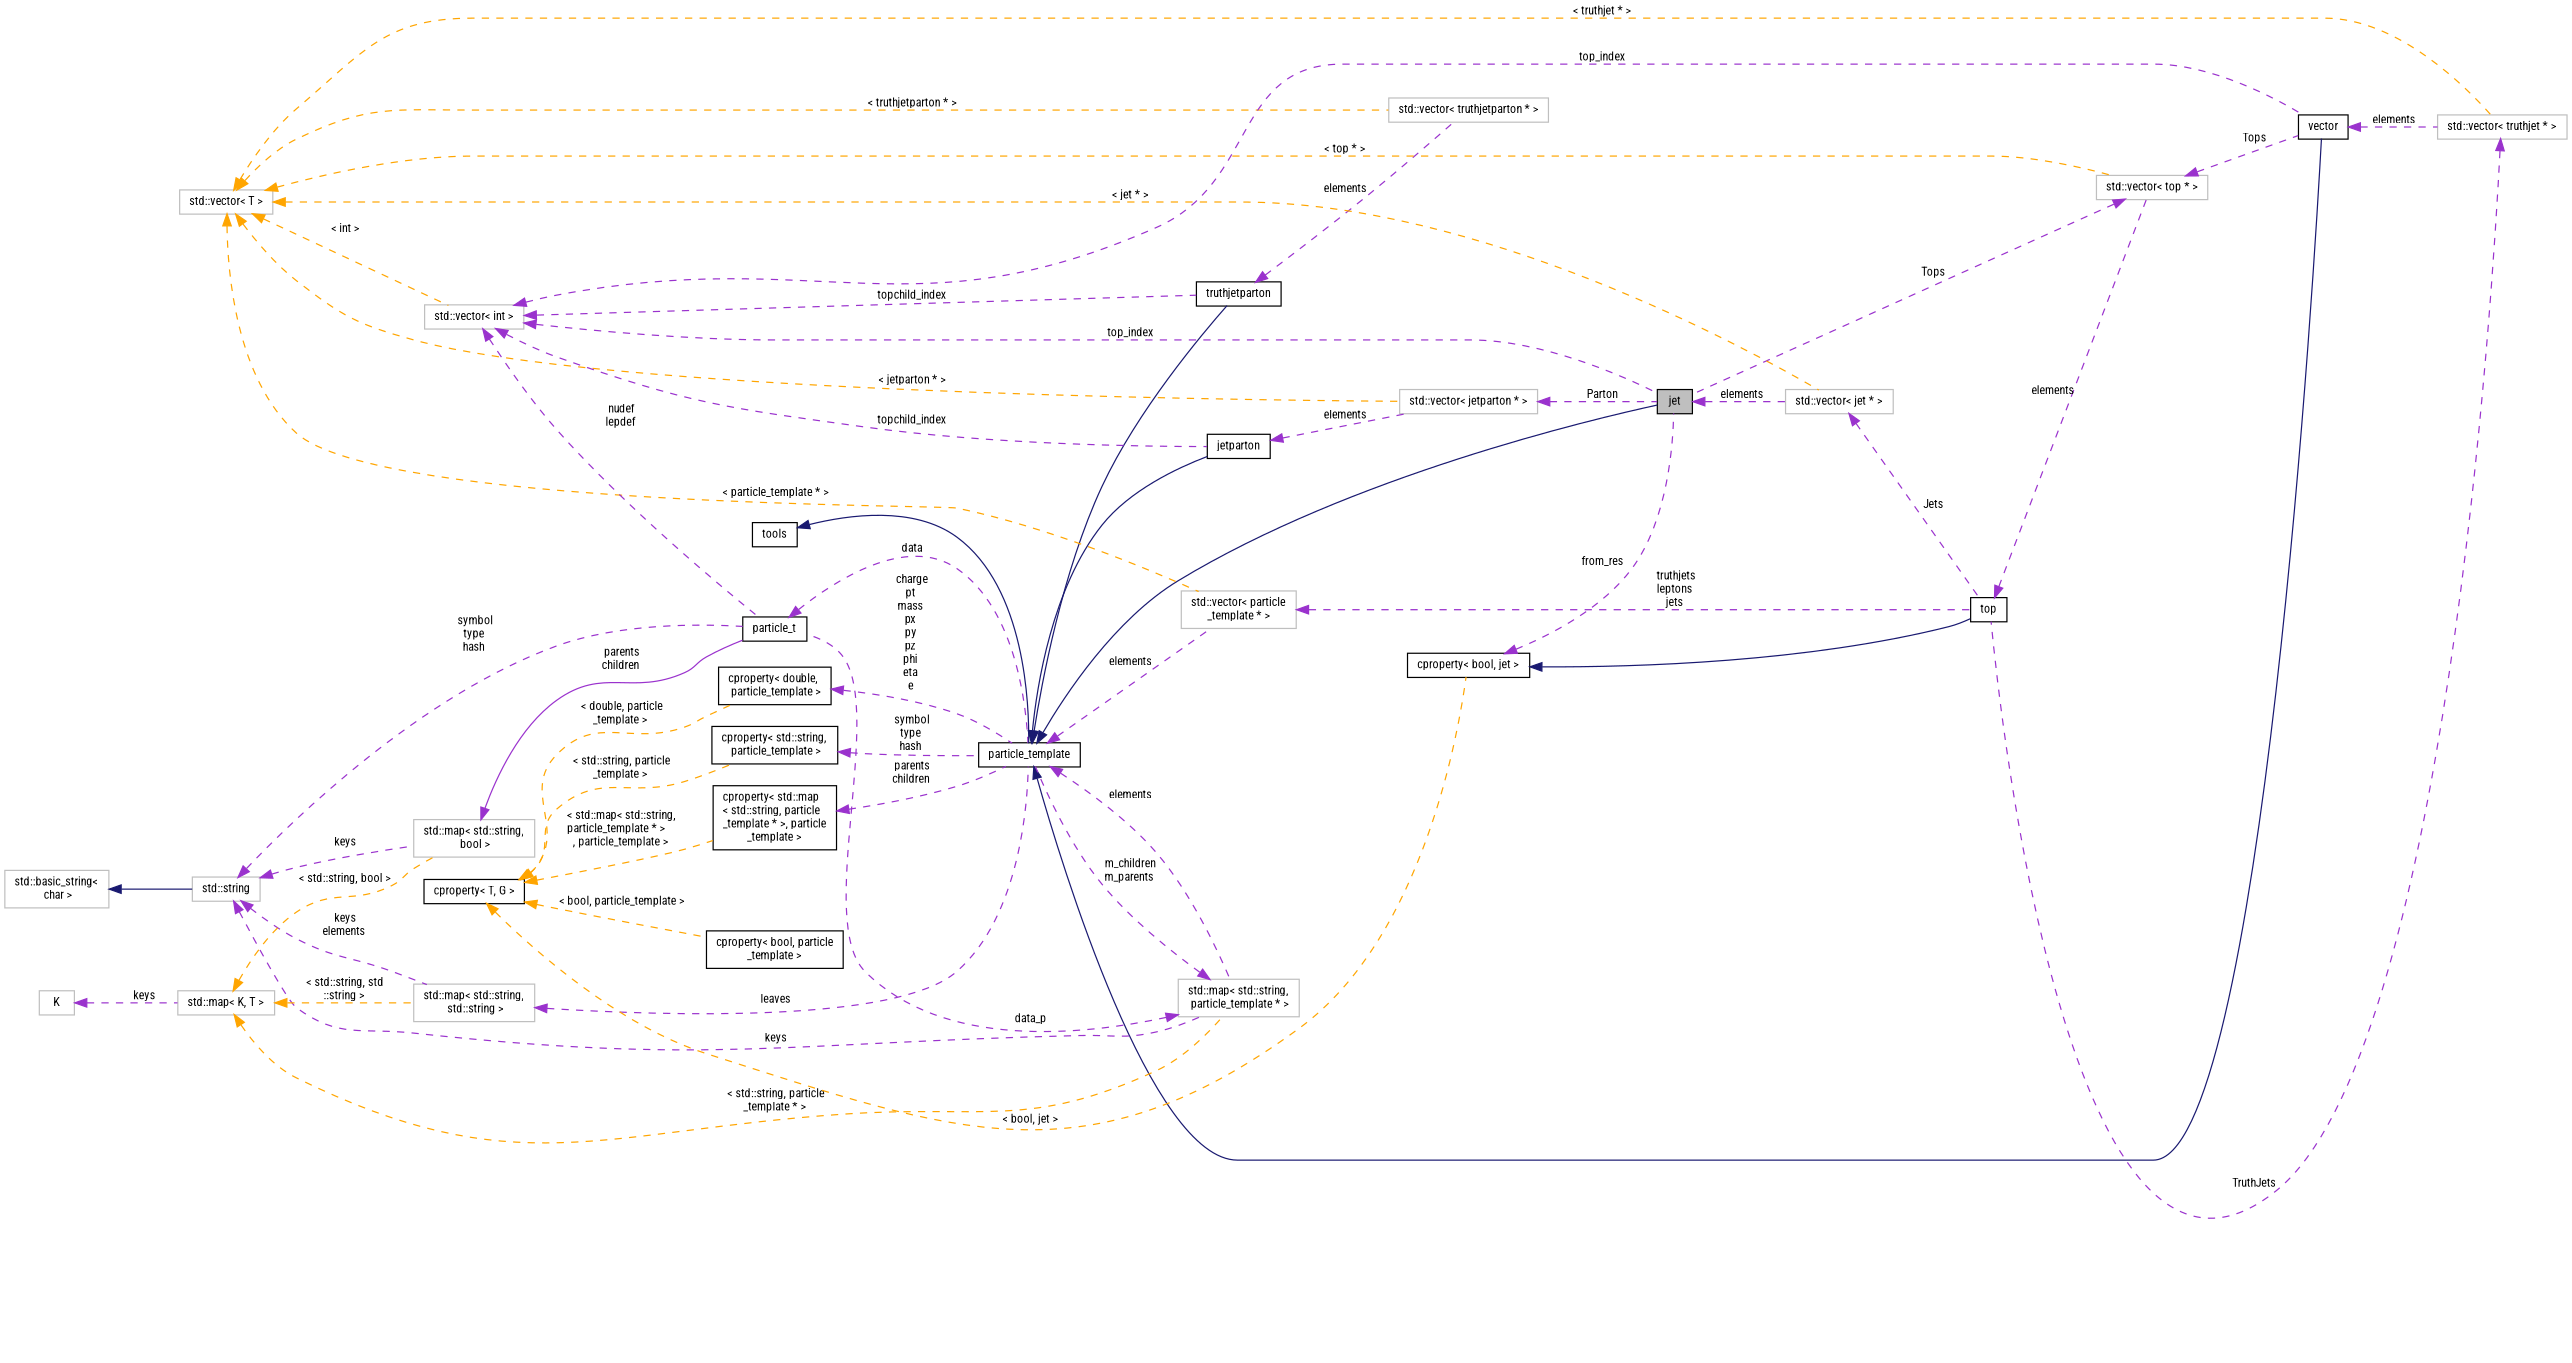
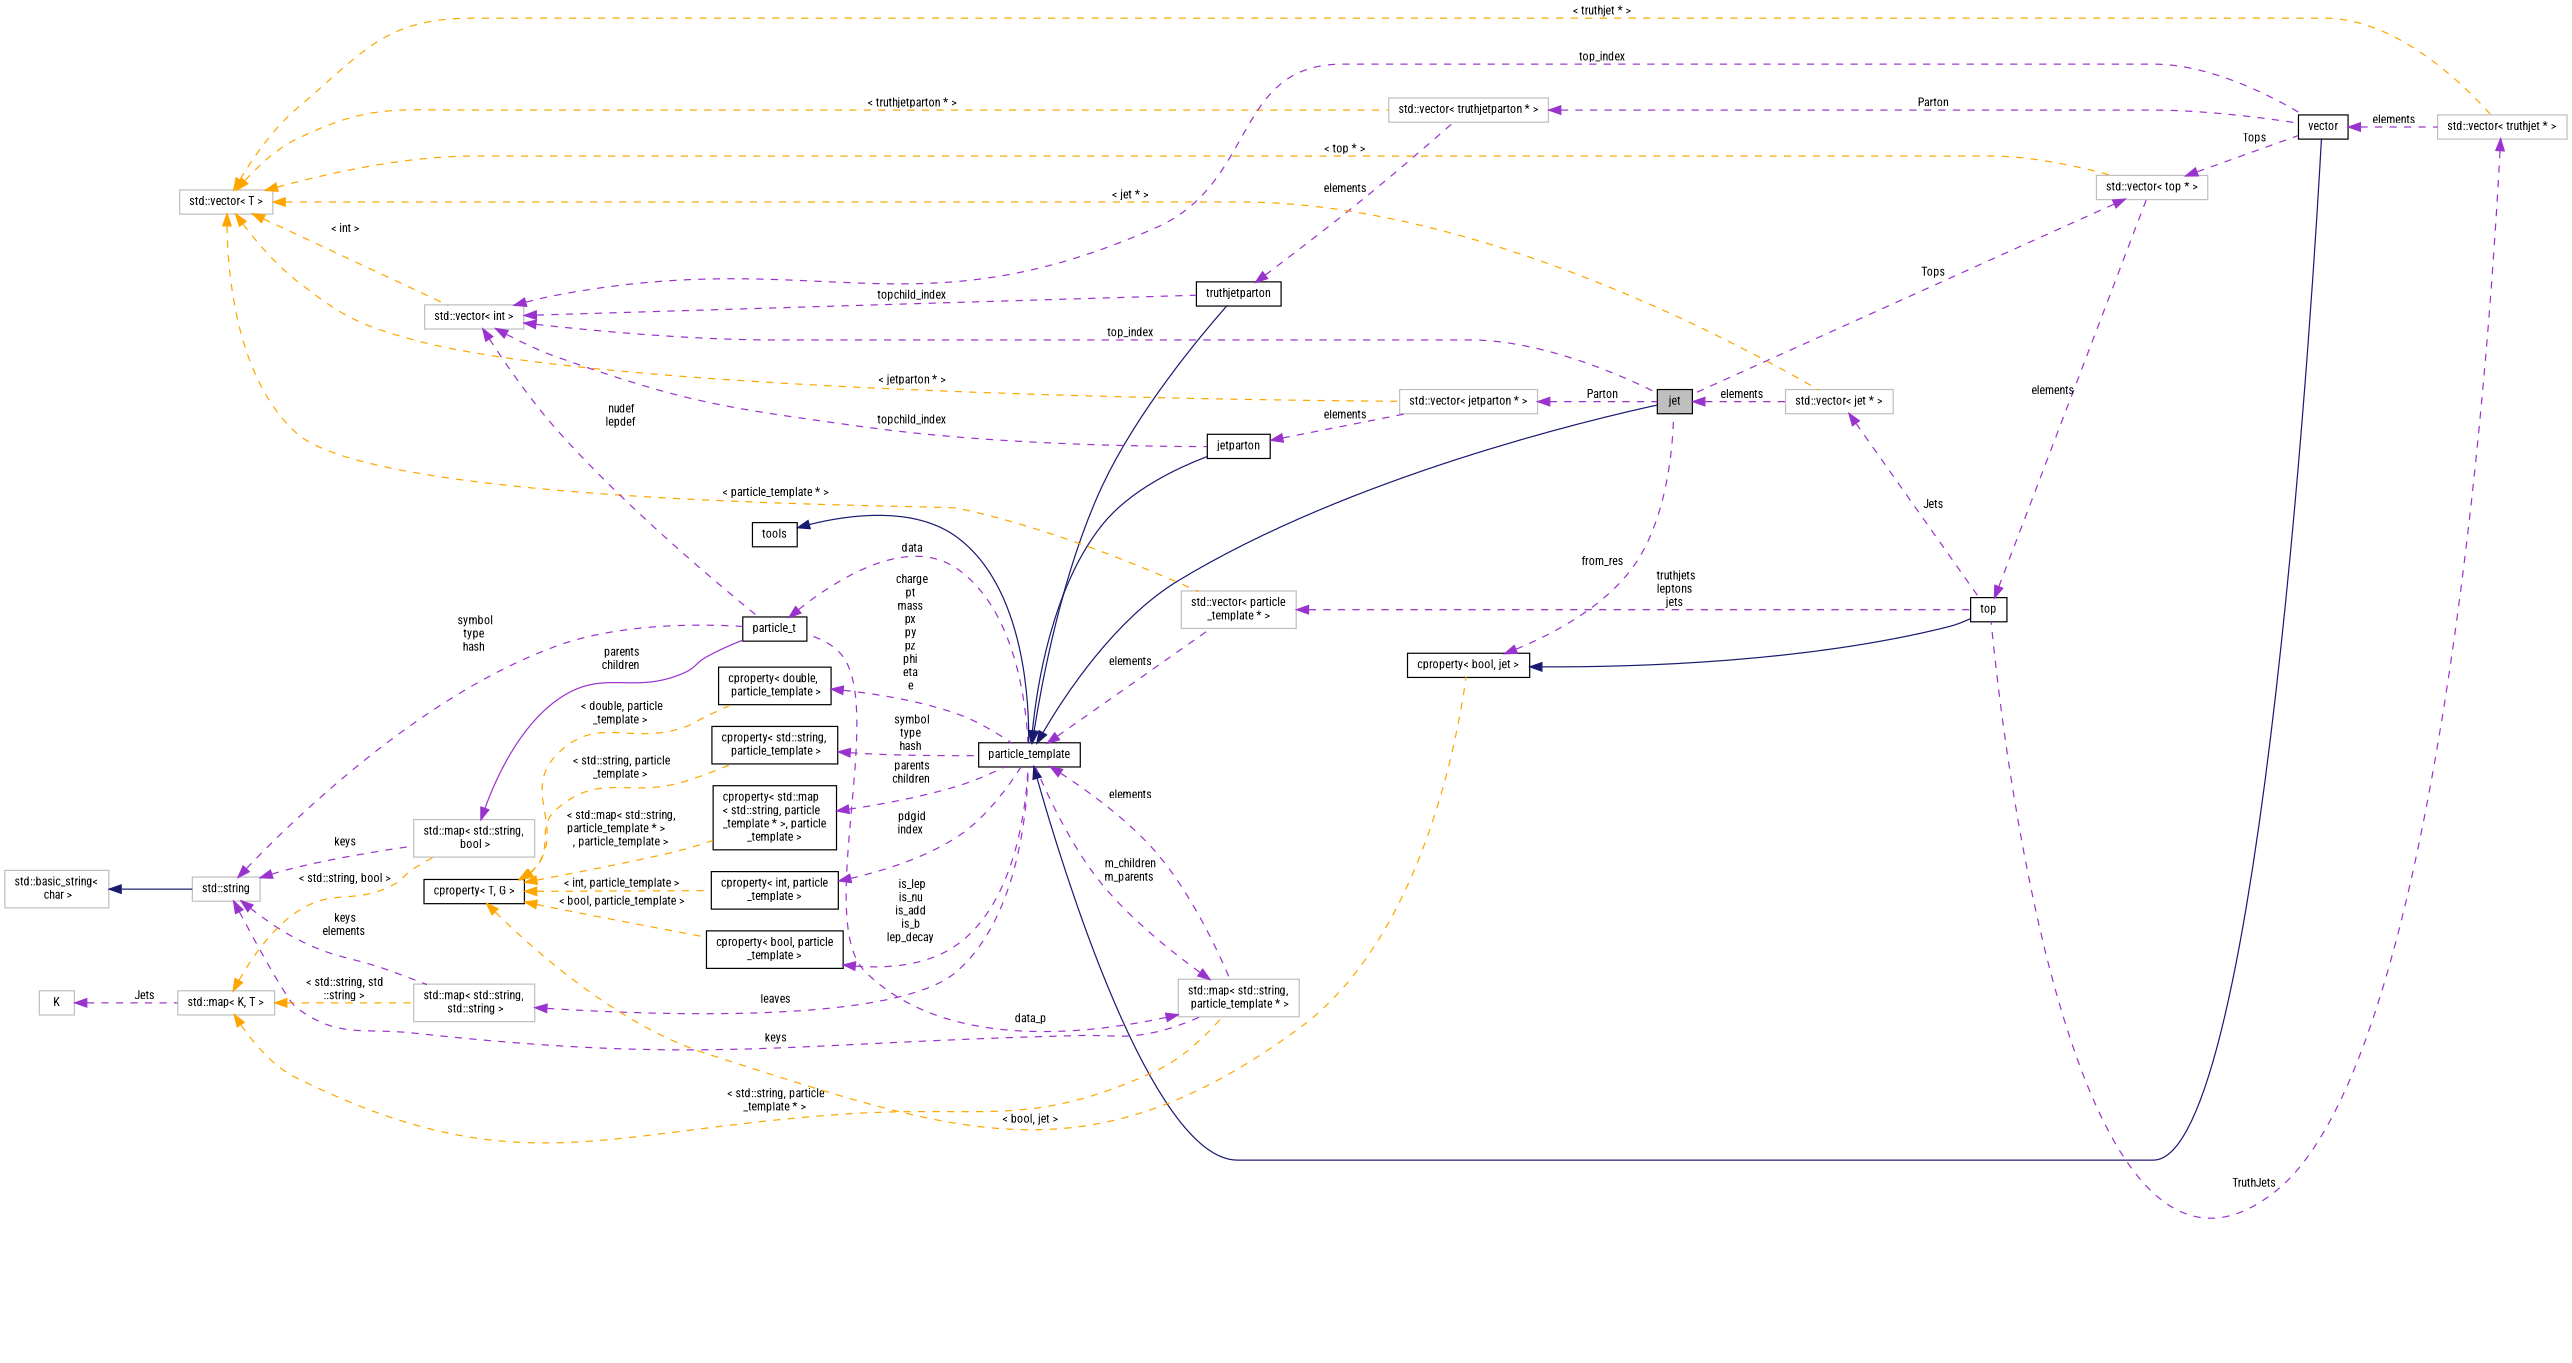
edge "vector" -> "std::vector< truthjetparton * >": added, label "Parton"
node "cproperty< int, particle _template >": added
edge "particle_template" -> "cproperty< bool, particle _template >": added, label "is_lep is_nu is_add is_b lep_decay"
edge "std::map< K, T >" -> "K": label " keys" -> " Jets"
